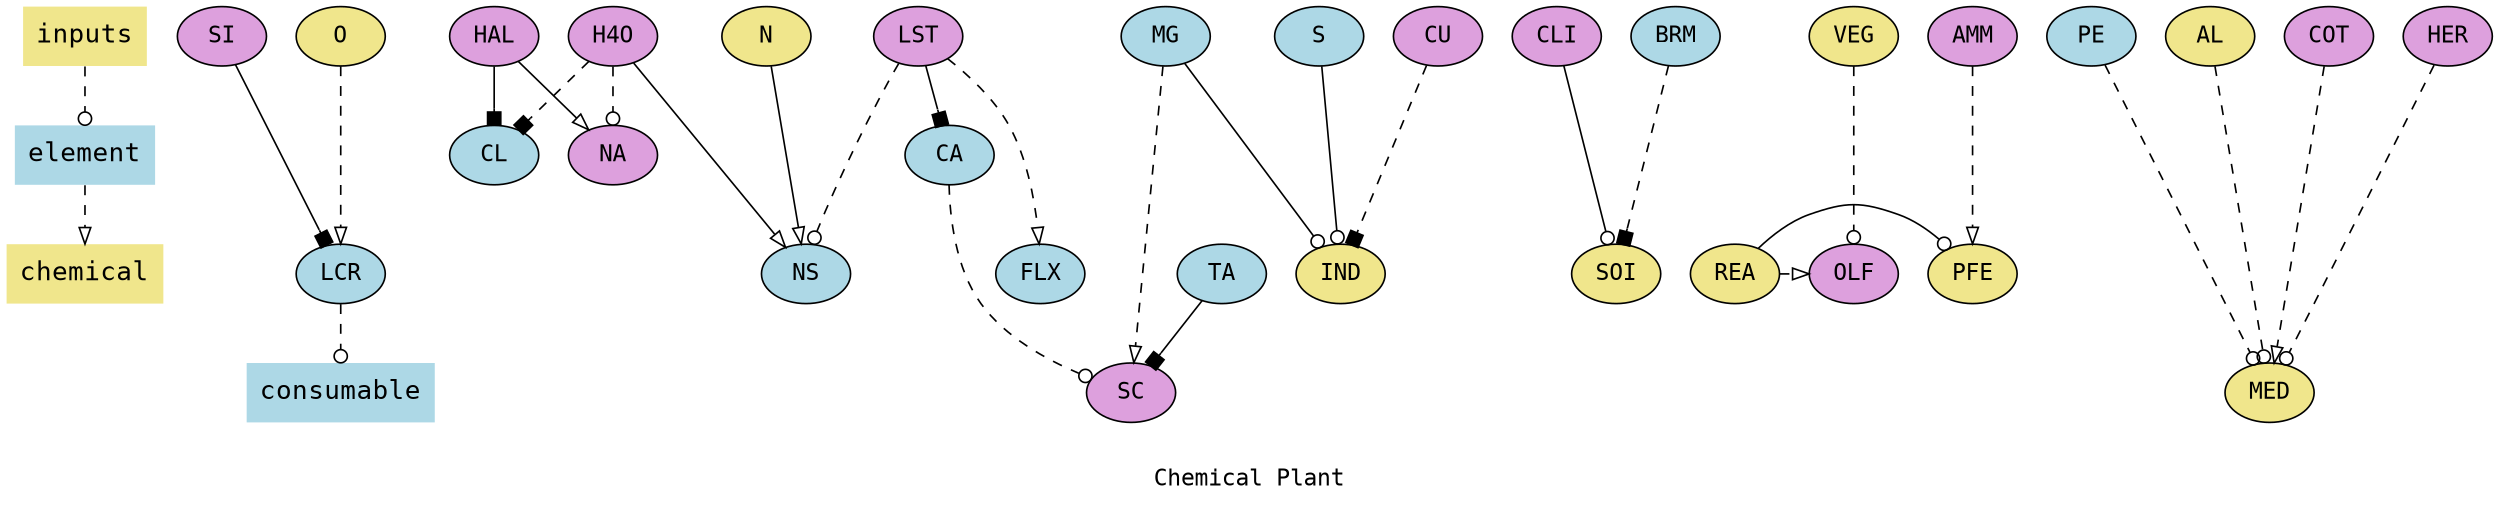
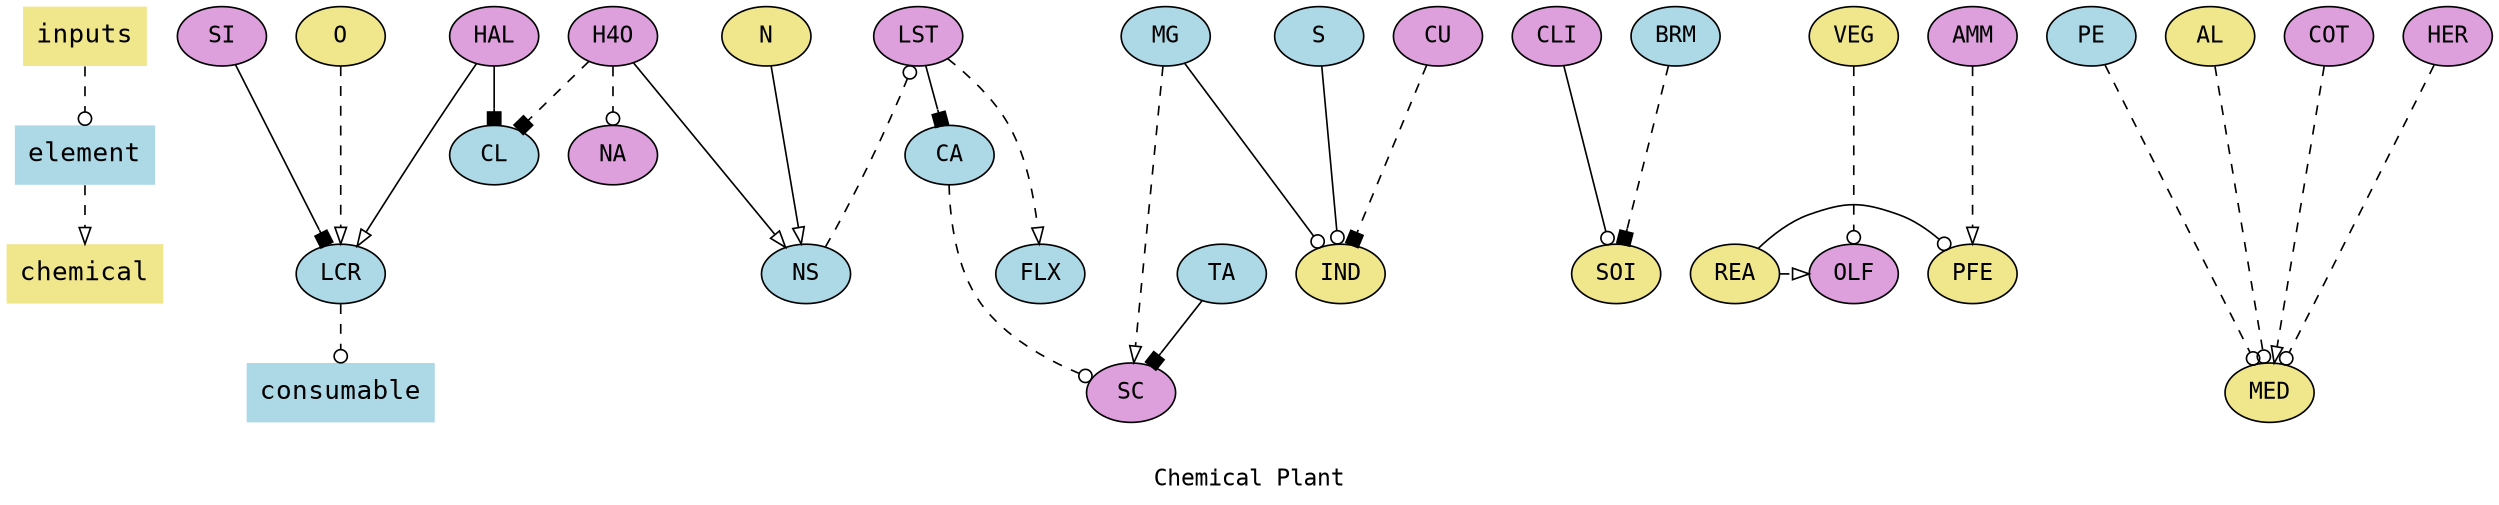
edge "HAL" -> "NA": now "HAL" -> "LCR"
edge "LST" -> "NS": reversed
